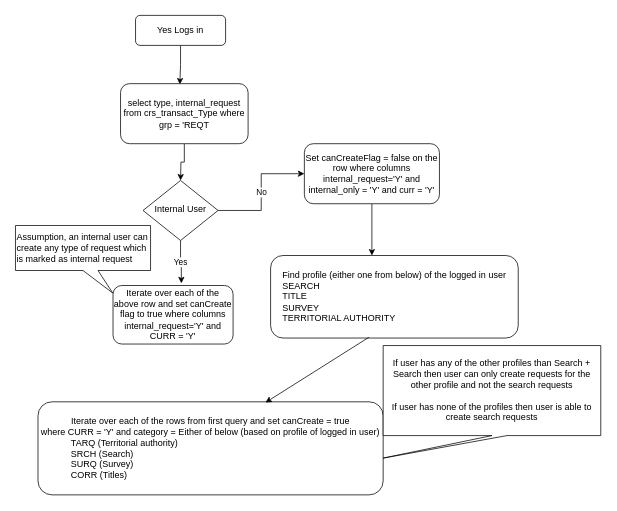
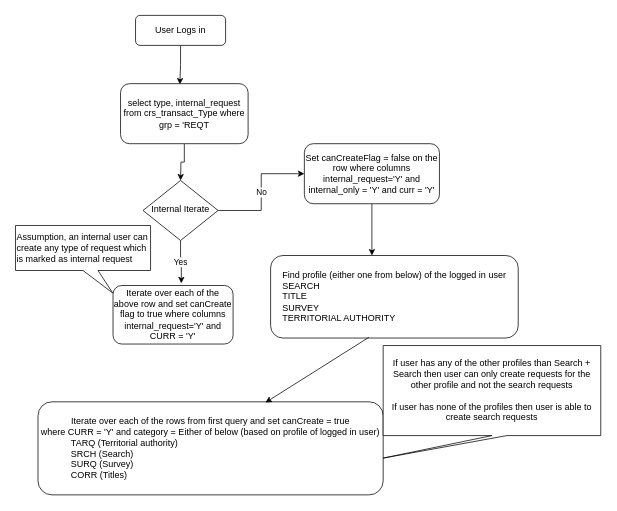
node "Yes Logs in": label "Yes Logs in" -> "User Logs in"
node "Internal User": label "Internal User" -> "Internal Iterate"
